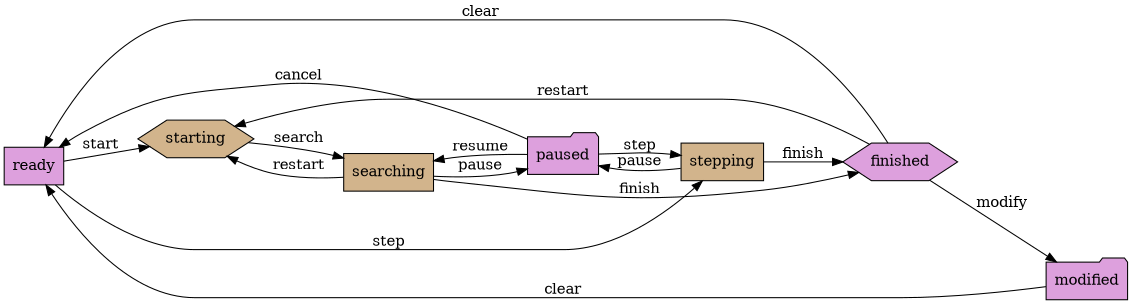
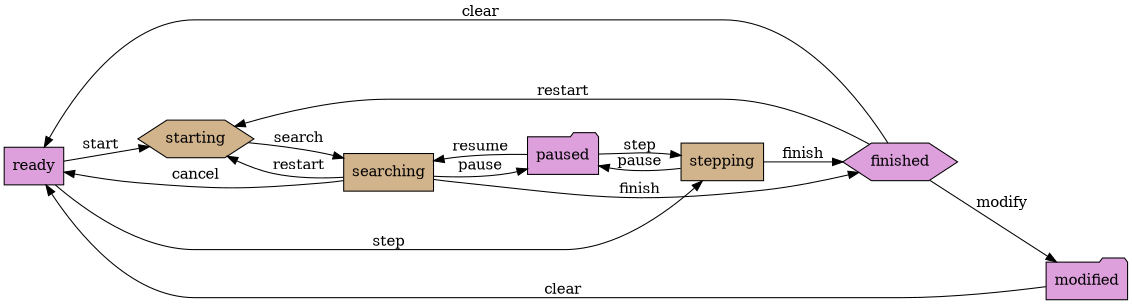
edge "paused" -> "ready": now "searching" -> "ready"
